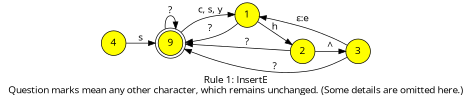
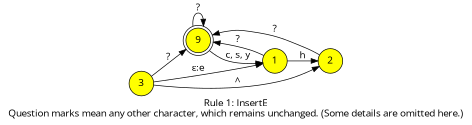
node "4": removed
edge "2" -> "3": reversed
